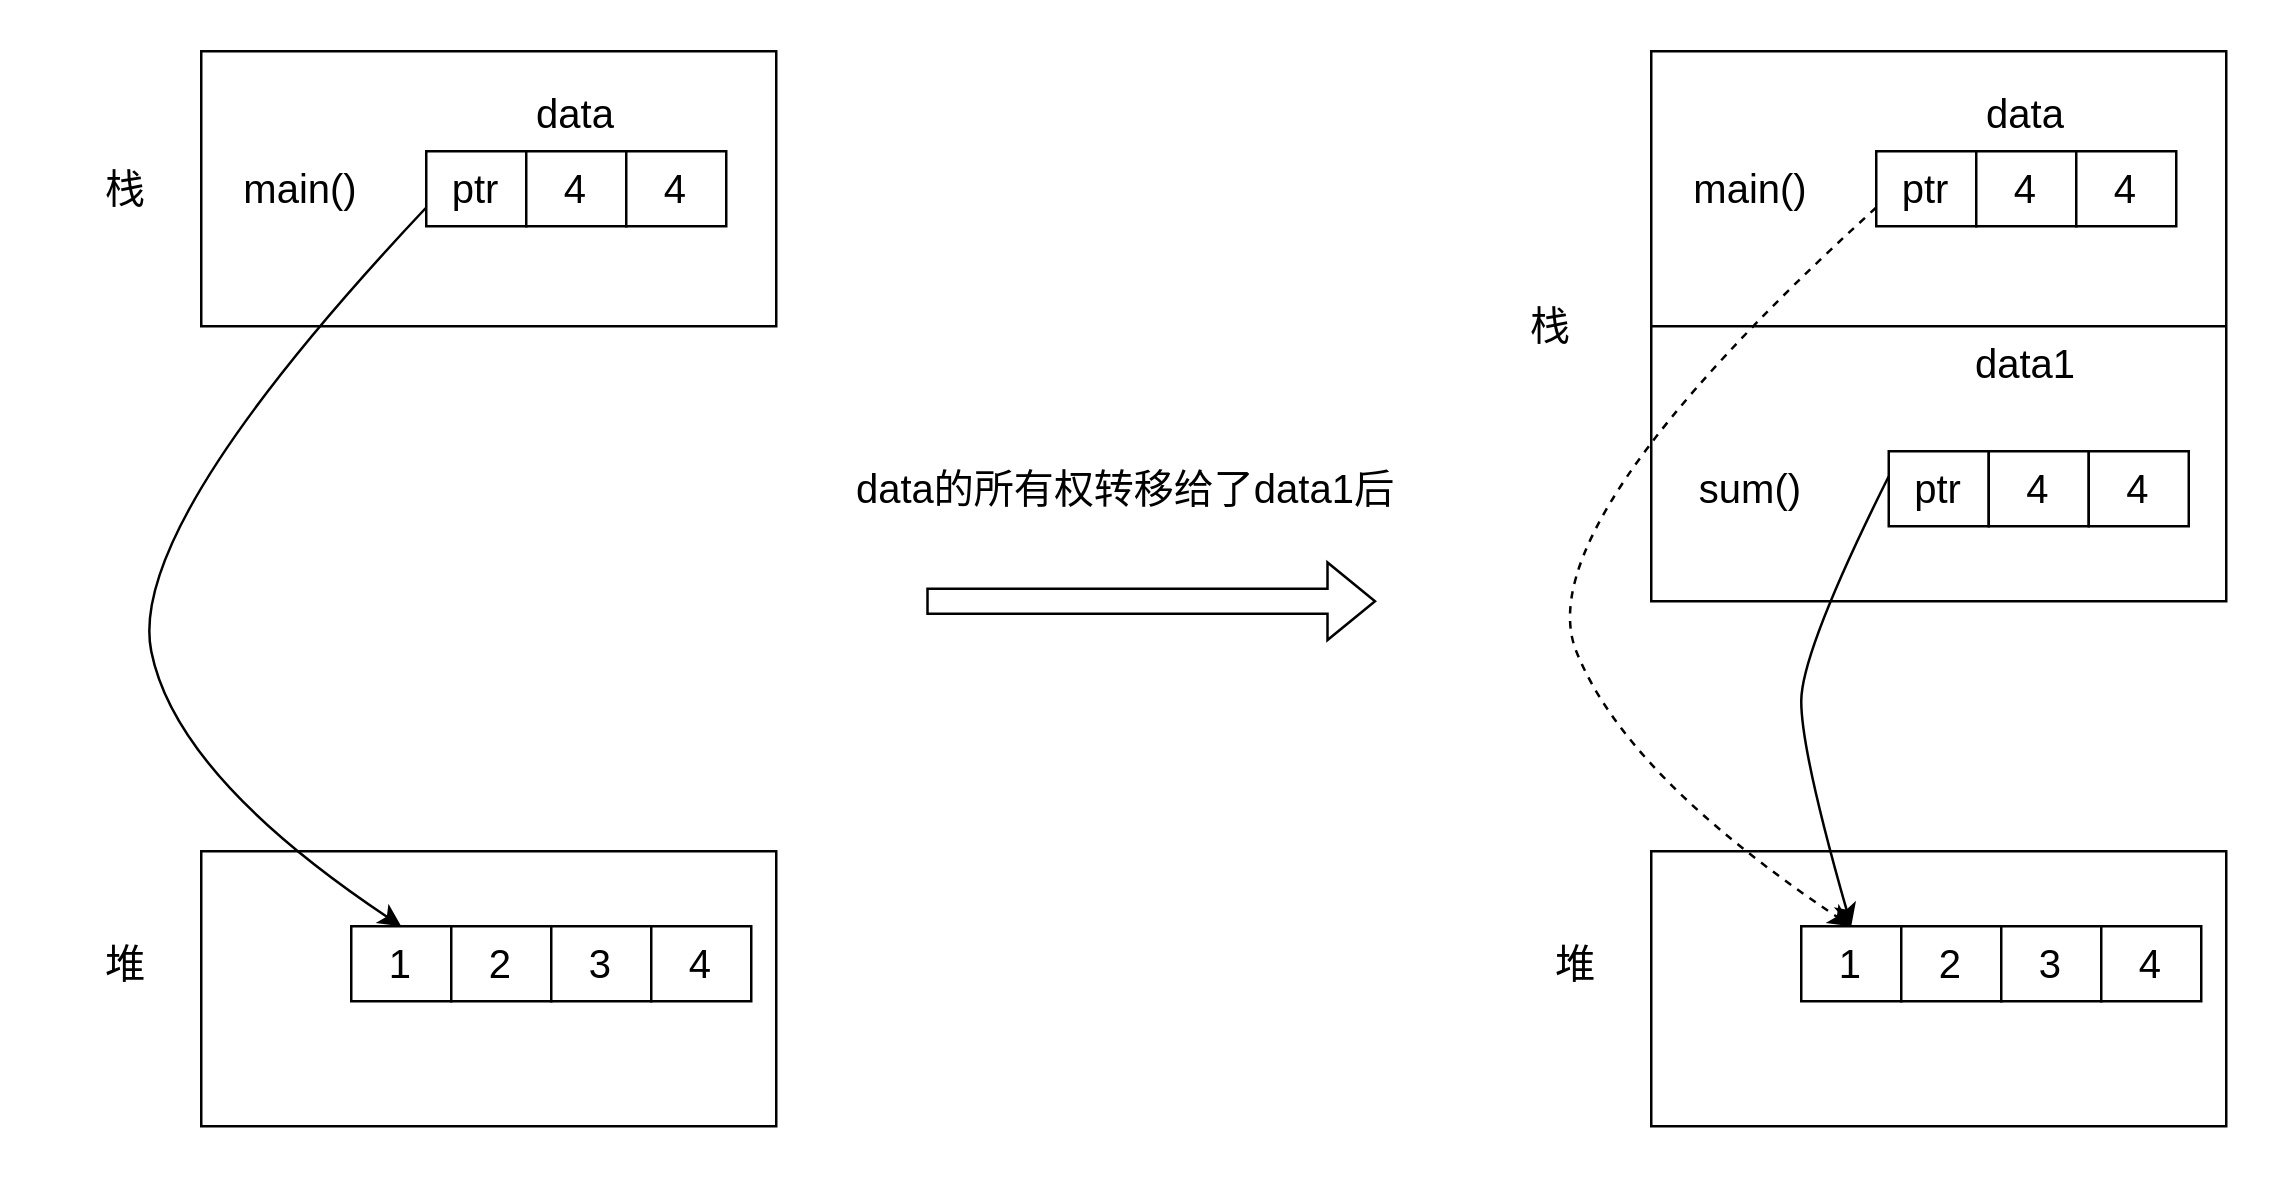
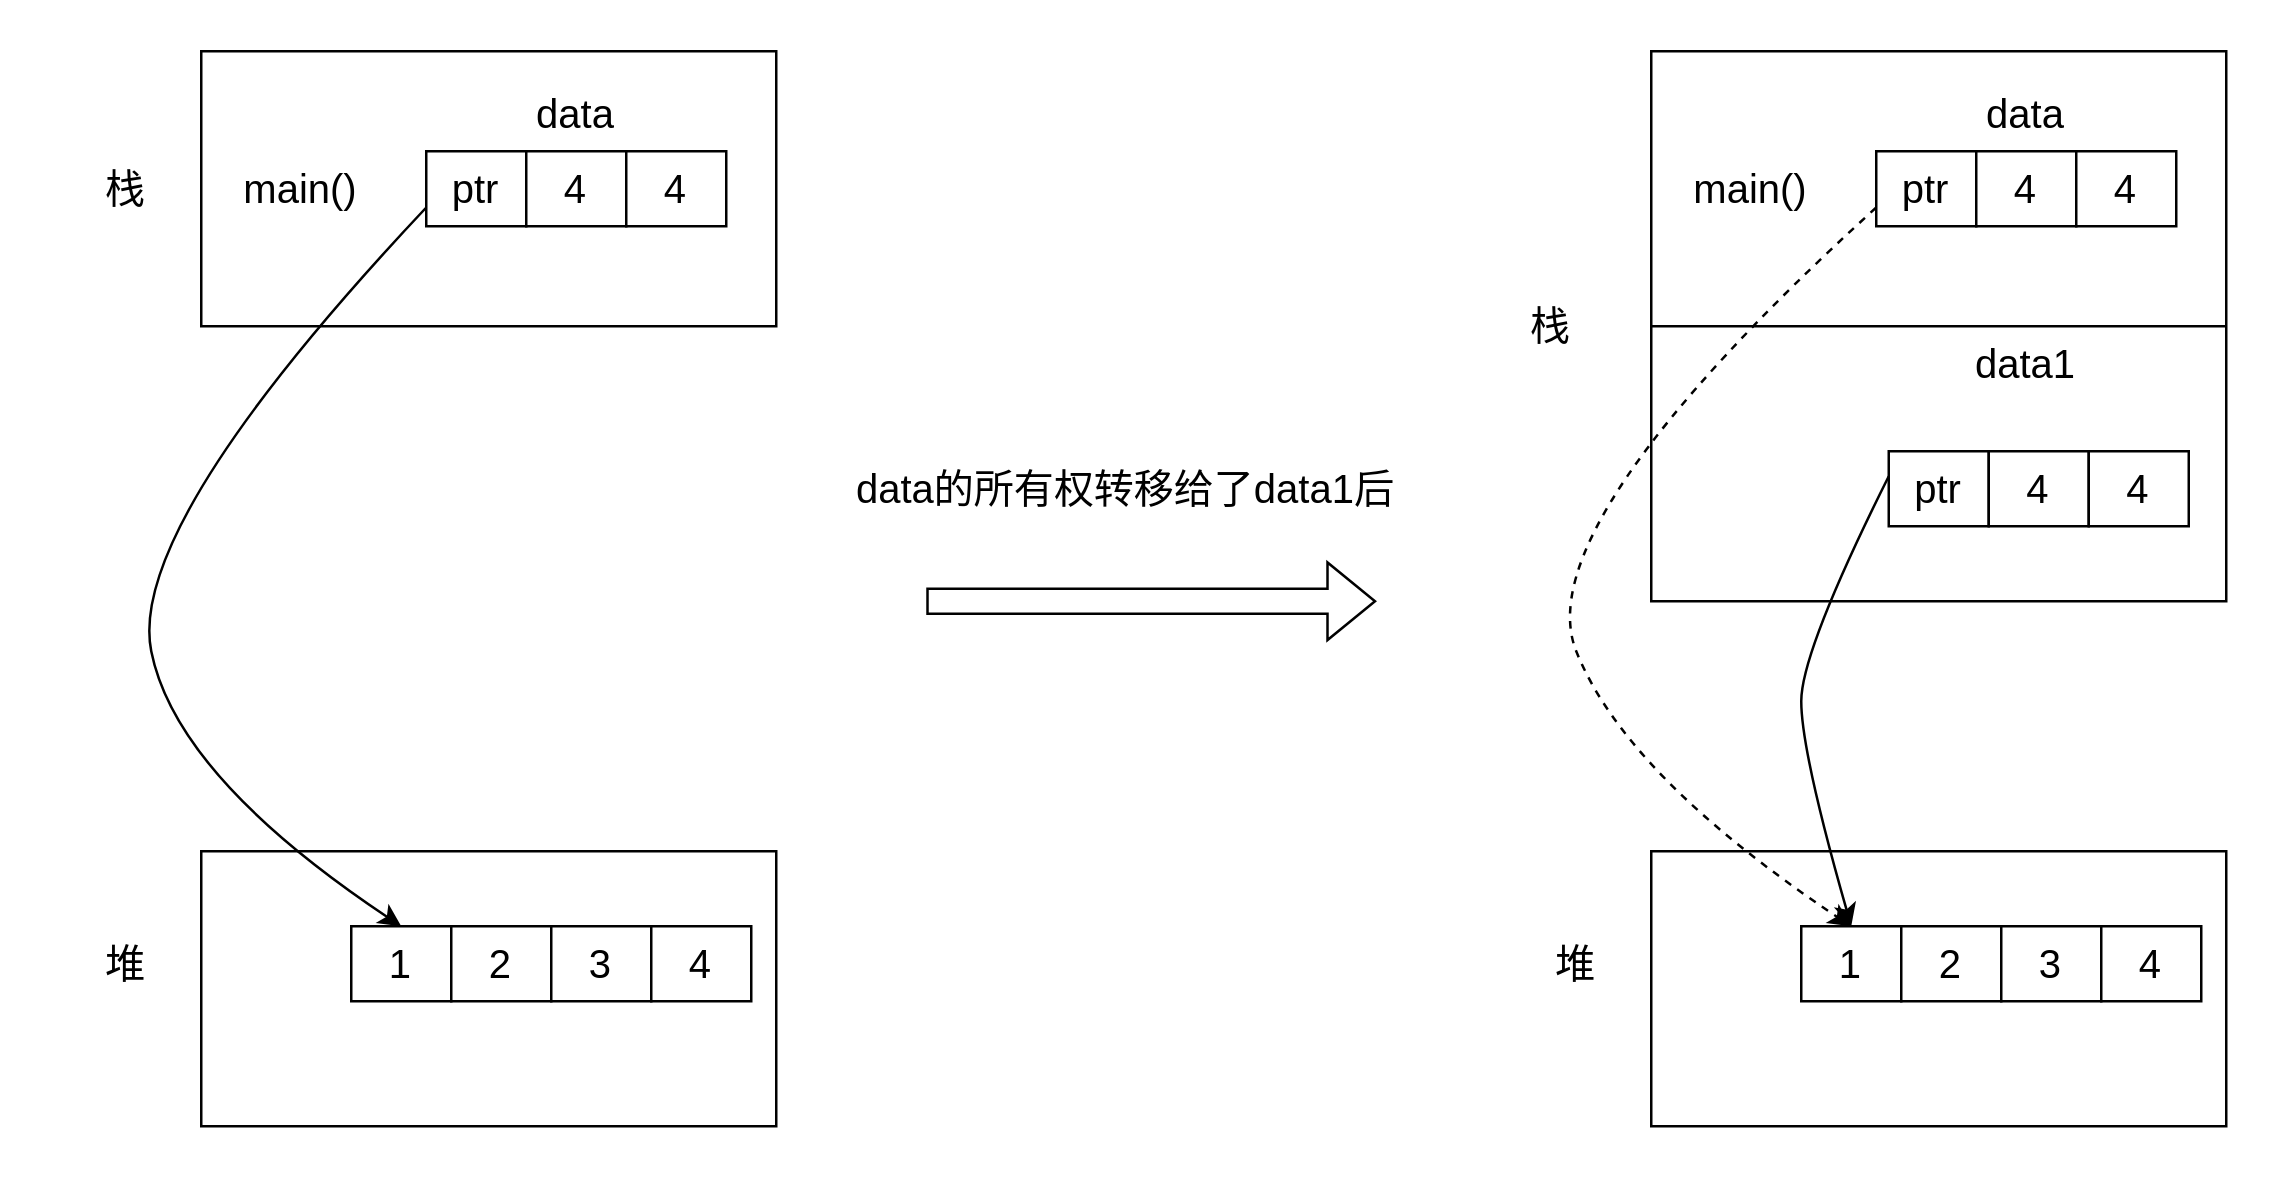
node "sum()": removed
